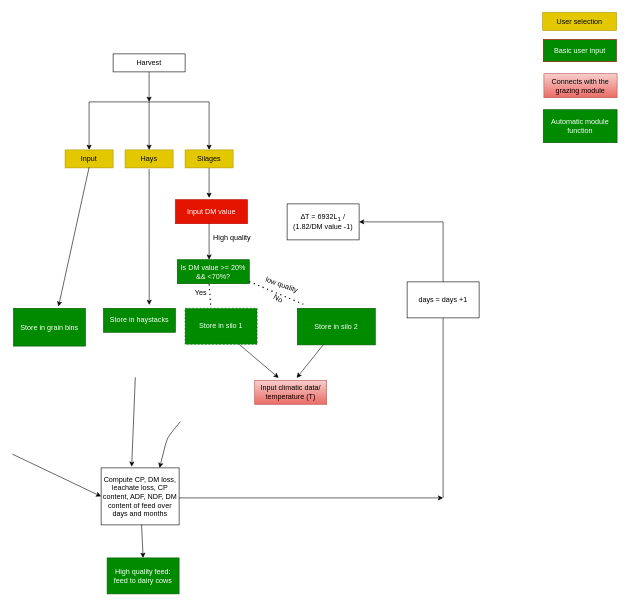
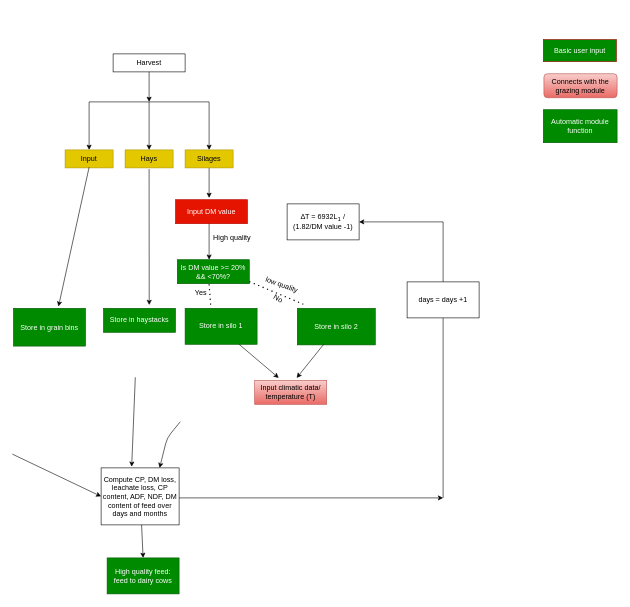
node "User selection": removed
node "Connects with the grazing module": shape rectangle -> rounded rectangle
node "Store in silo 1": style dashed -> solid
